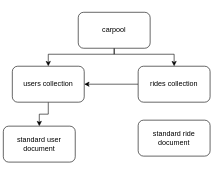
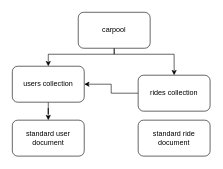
node "rides collection": moved (174, 84) -> (174, 93)
node "standard user document": moved (39, 144) -> (48, 138)
